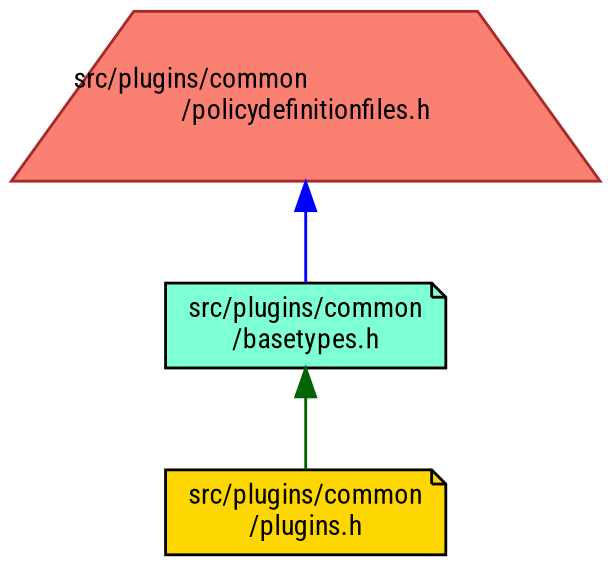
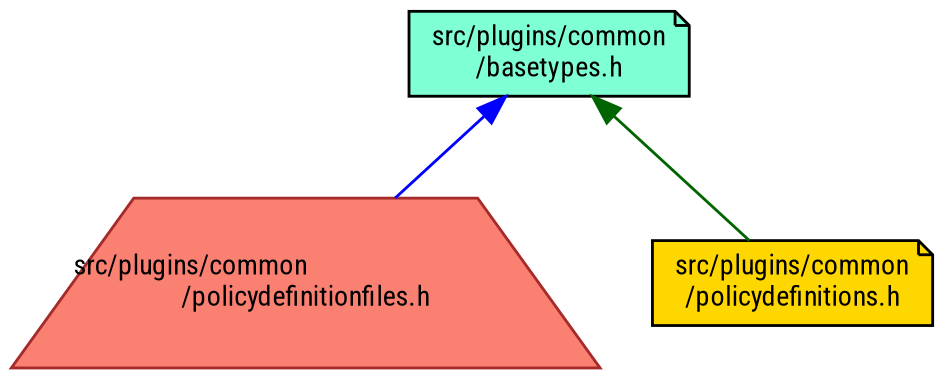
edge "src/plugins/common /basetypes.h" -> "src/plugins/common /policydefinitionfiles.h": reversed
node "src/plugins/common /plugins.h": label "src/plugins/common /plugins.h" -> "src/plugins/common /policydefinitions.h"
